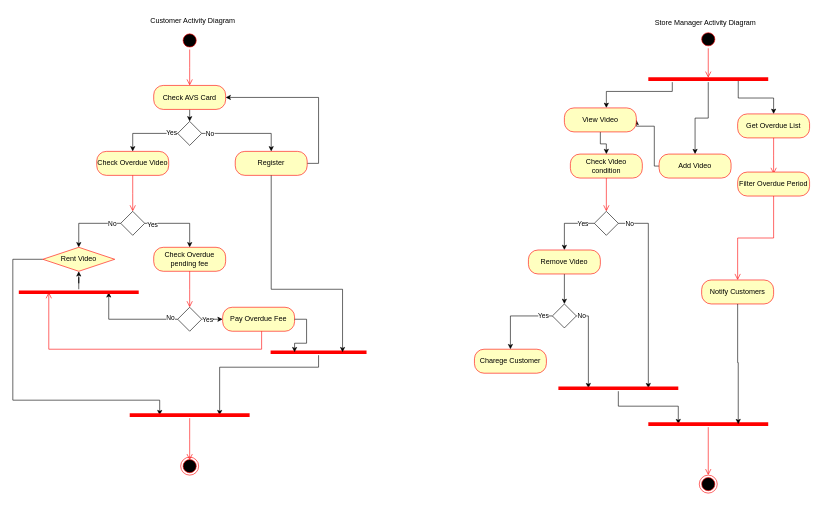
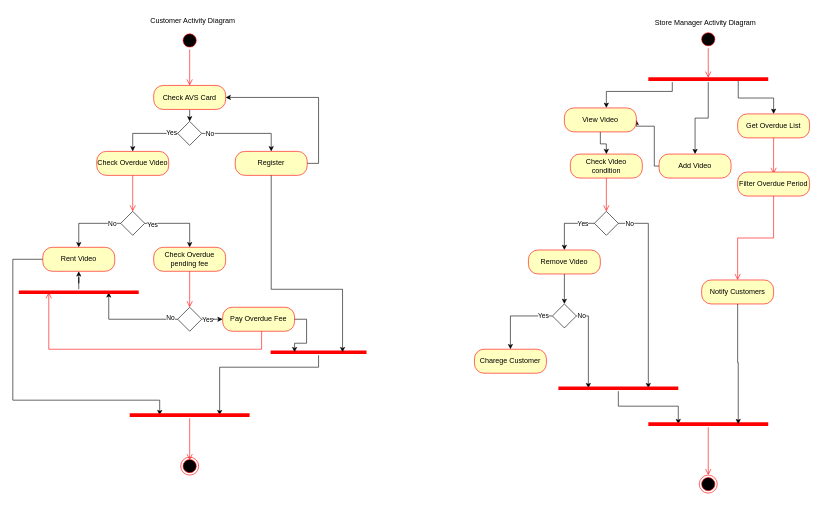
node "Rent Video": shape diamond -> rounded rectangle
